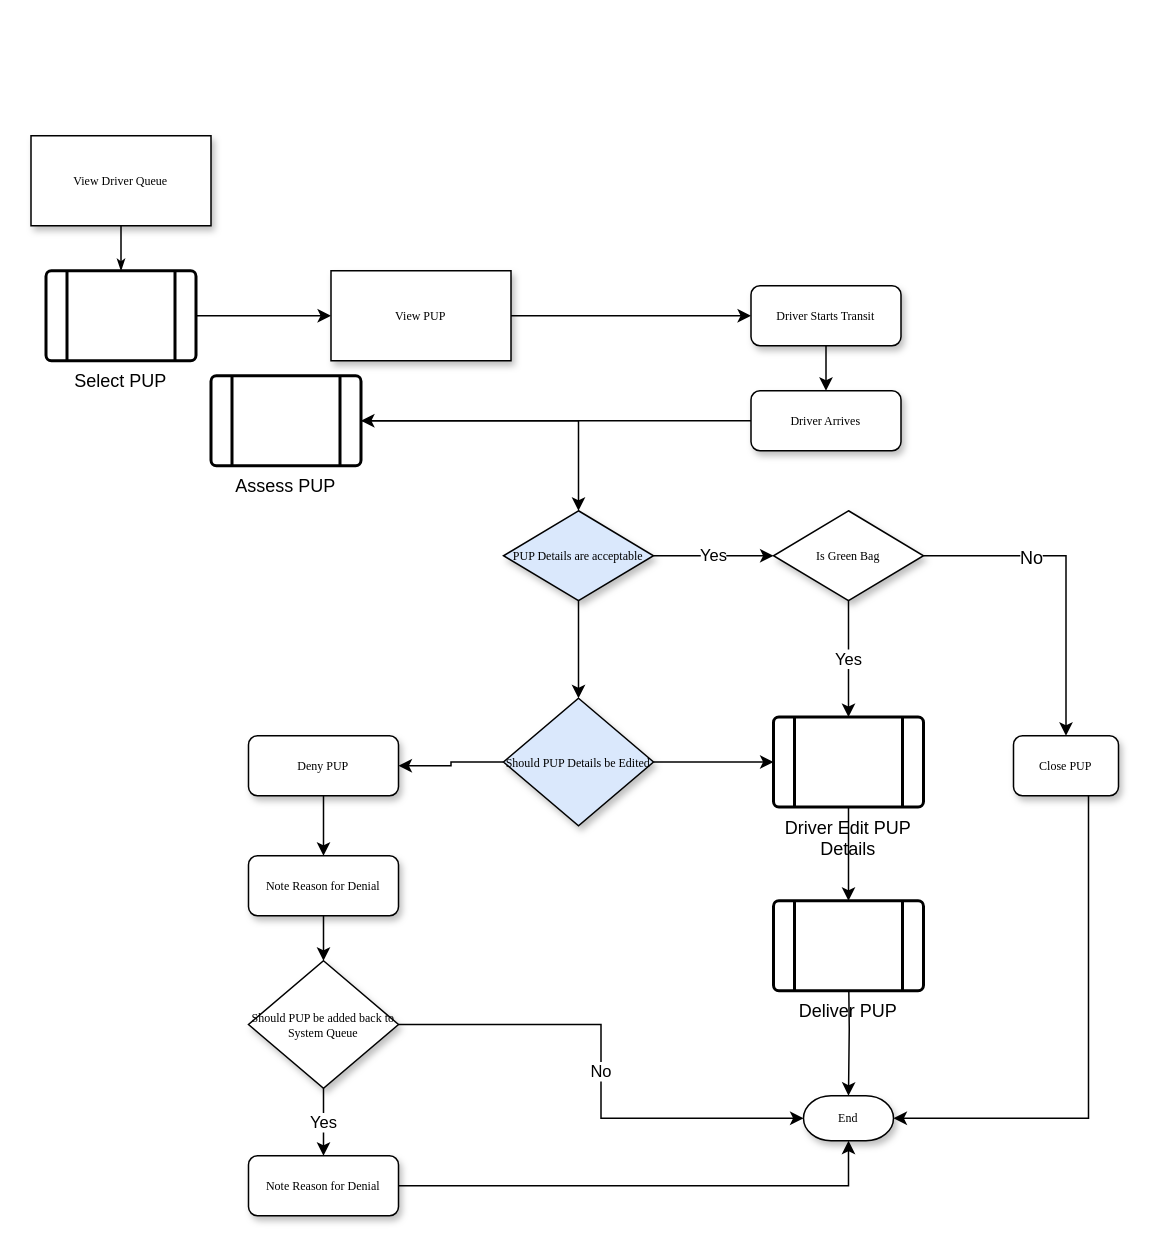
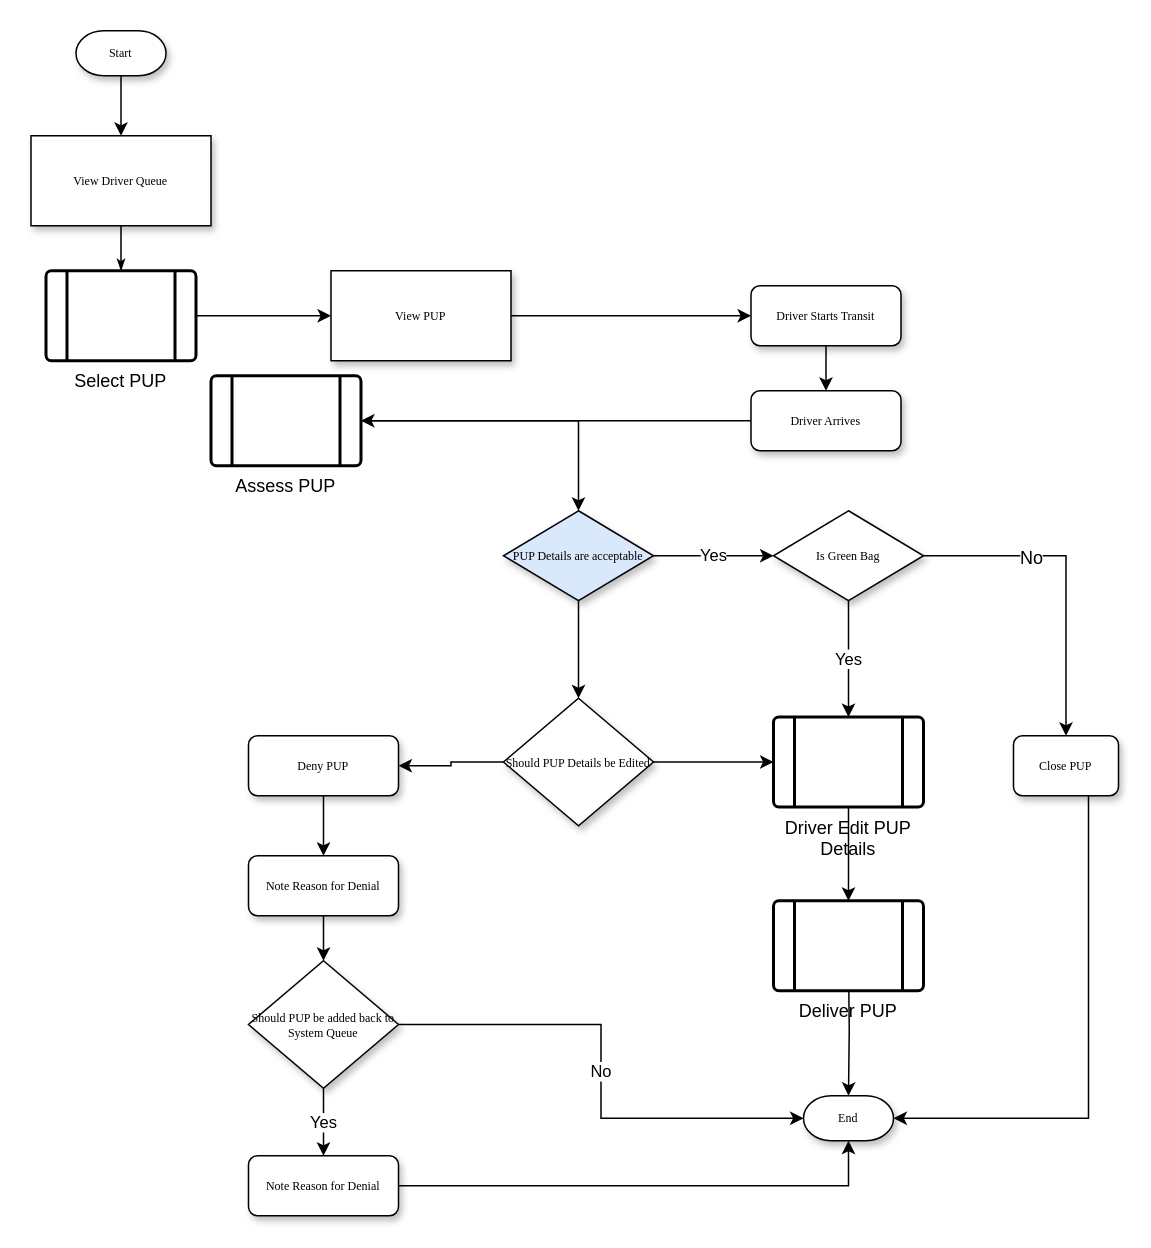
node "Start": added
edge "Start" -> "View Driver Queue": added
node "Should PUP Details be Edited": fillcolor #dae8fc -> #ffffff
